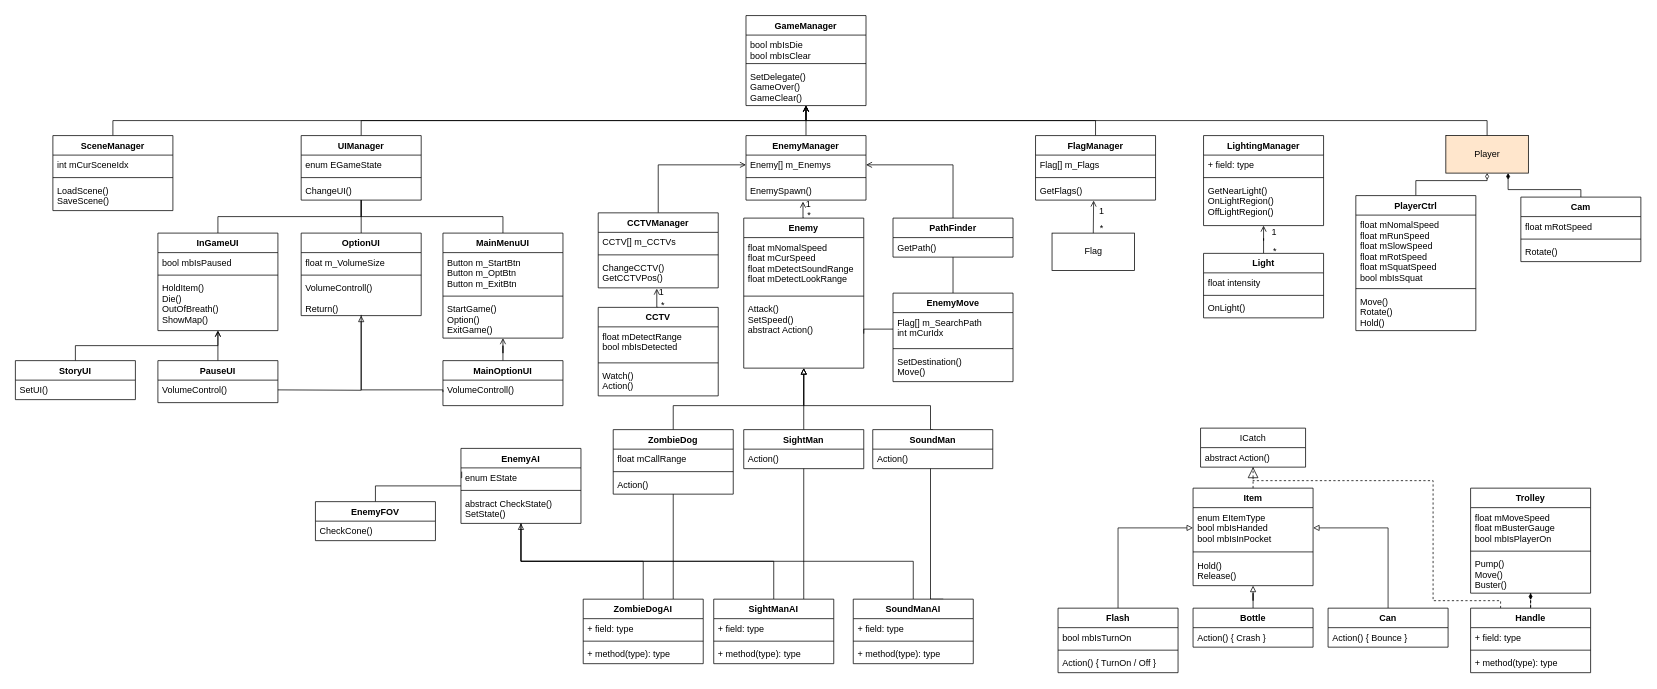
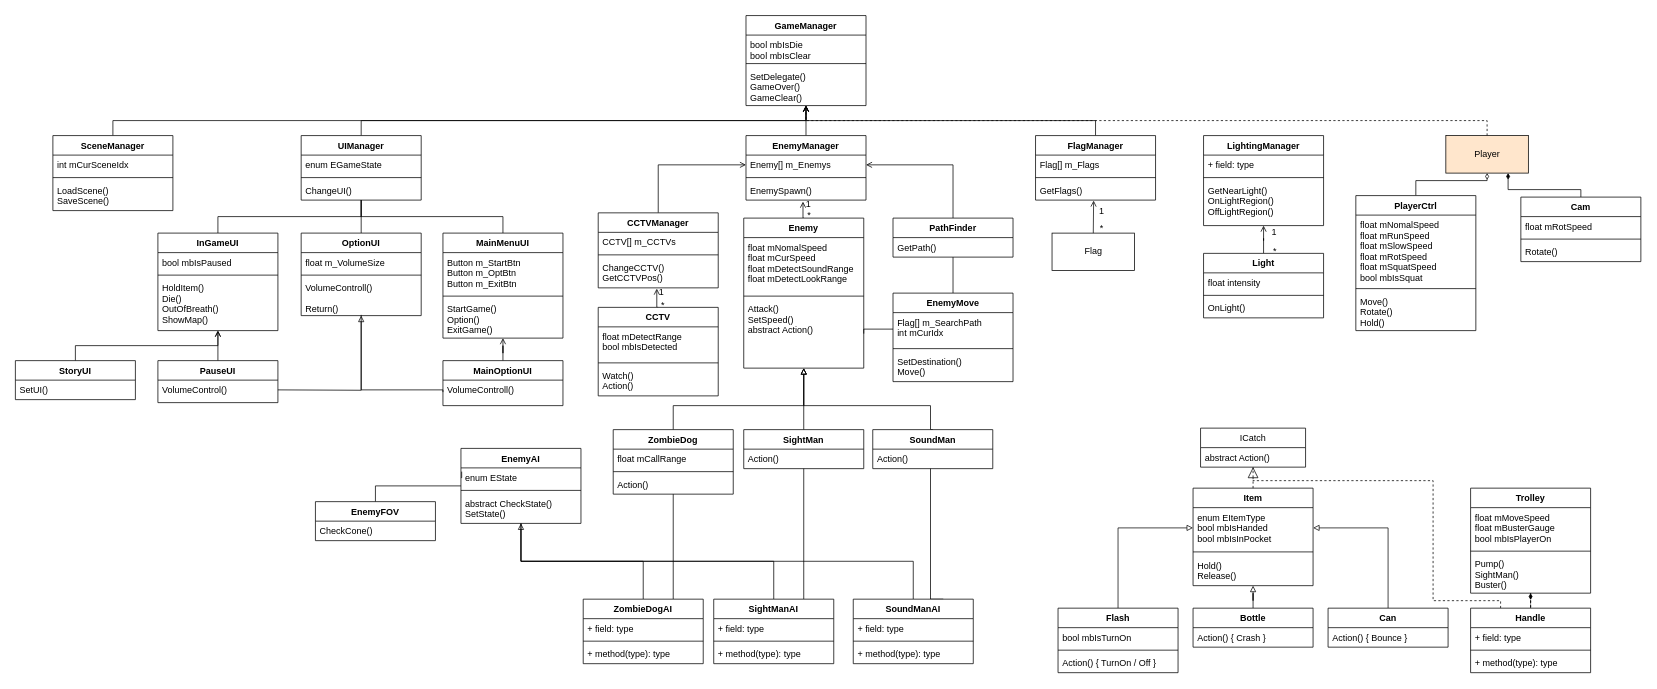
edge "Player" -> "GameManager": style solid -> dashed
node "Pump() Move() Buster()": label "Pump() Move() Buster()" -> "Pump() SightMan() Buster()"
